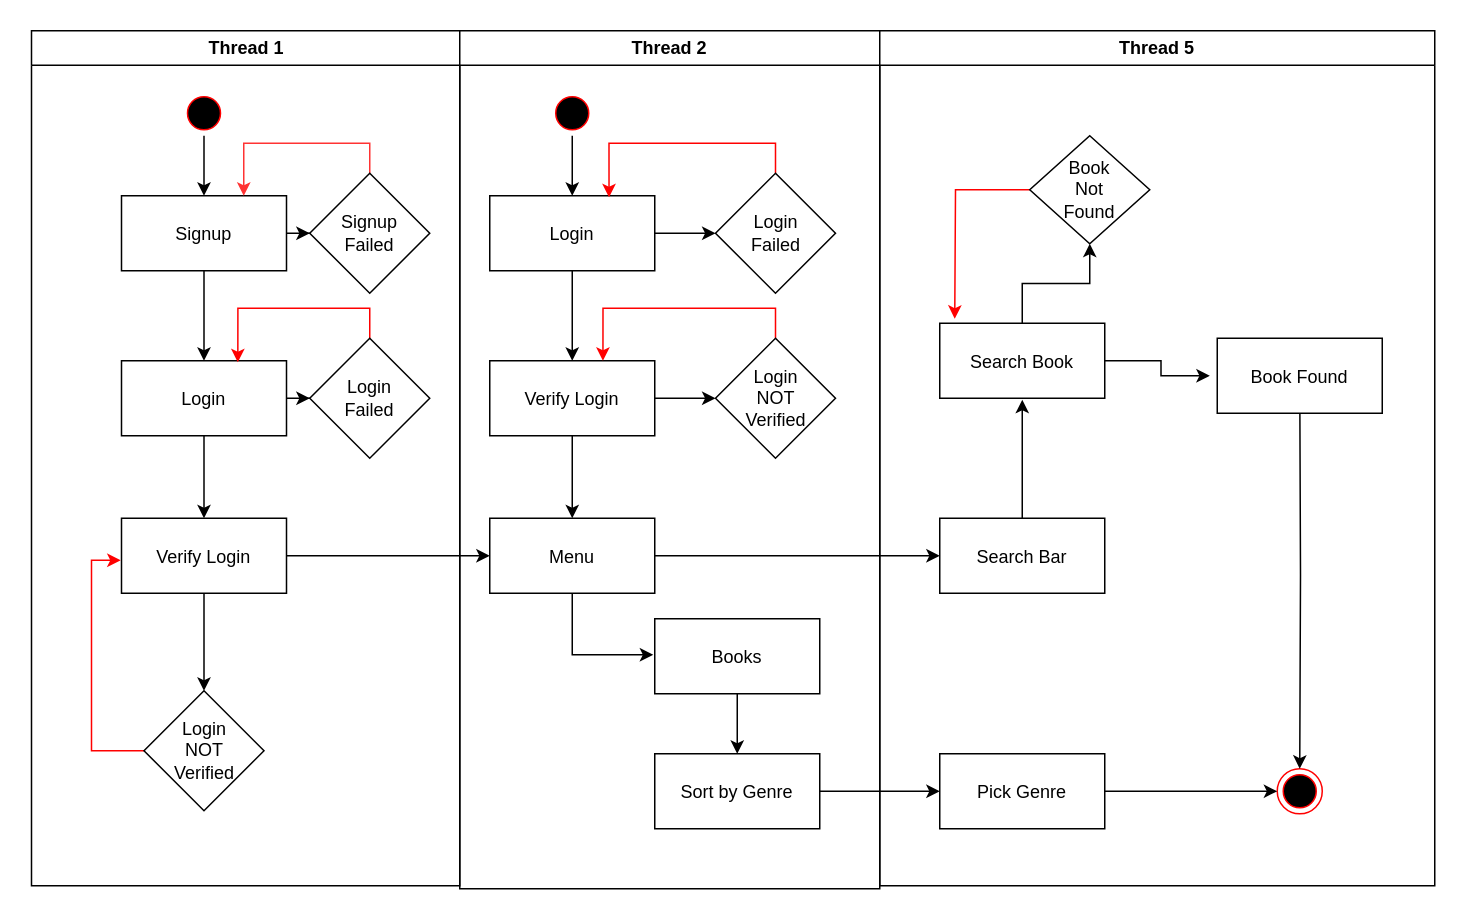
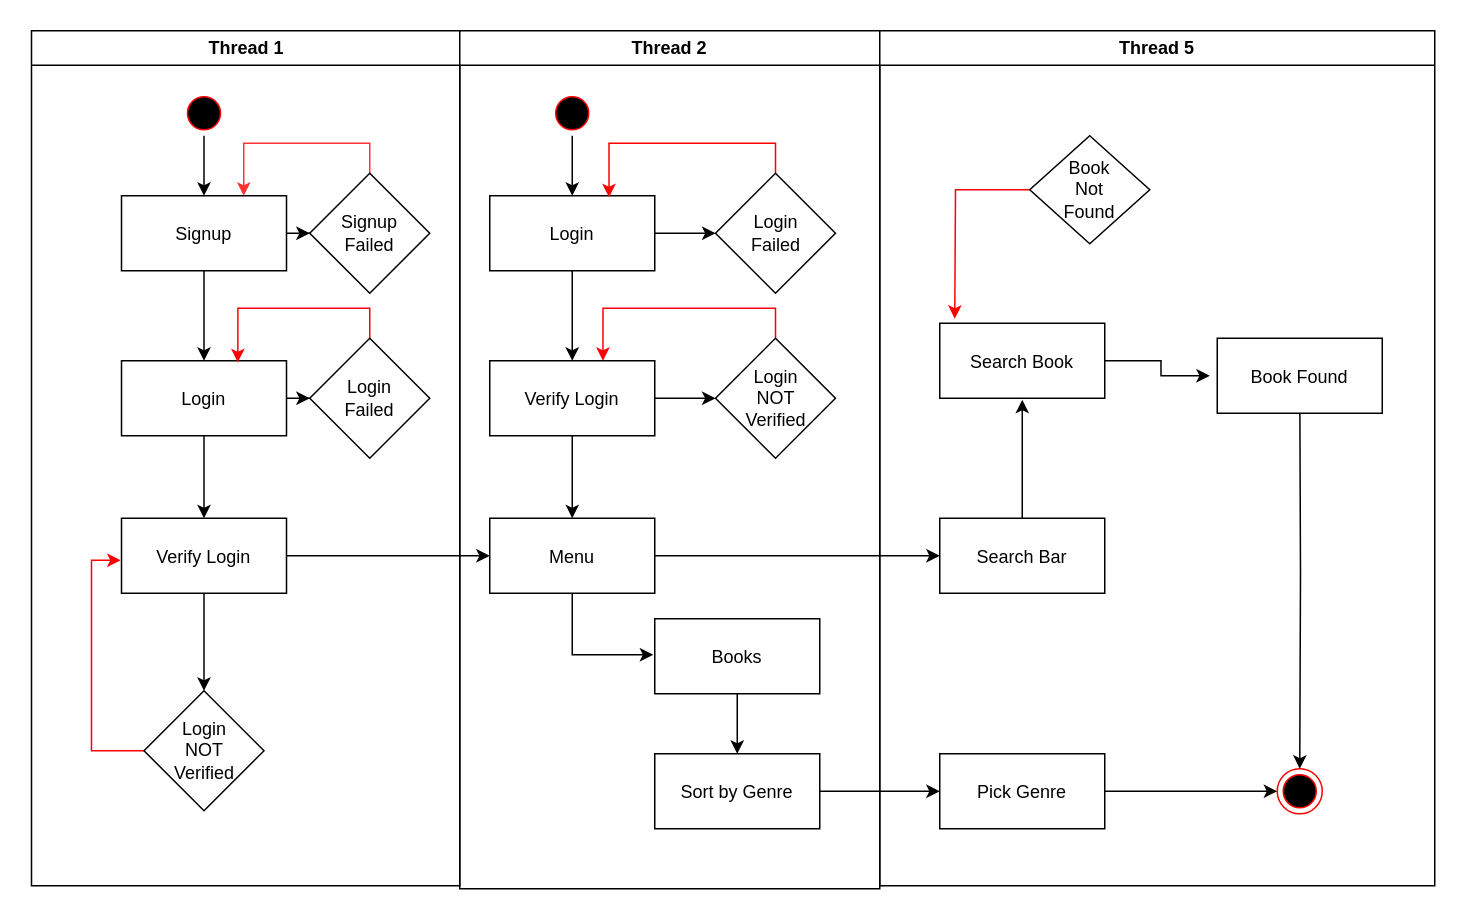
edge "Search Book" -> "Book Not Found": removed
